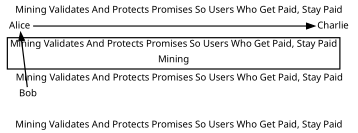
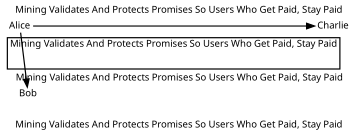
node "Mining": removed
edge "Bob" -> "Alice": reversed
